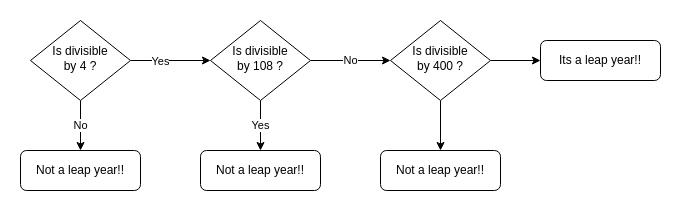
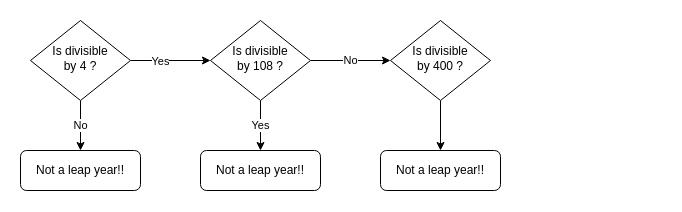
edge "Is divisible by 400 ?" -> "Its a leap year!!": removed
node "Its a leap year!!": removed
